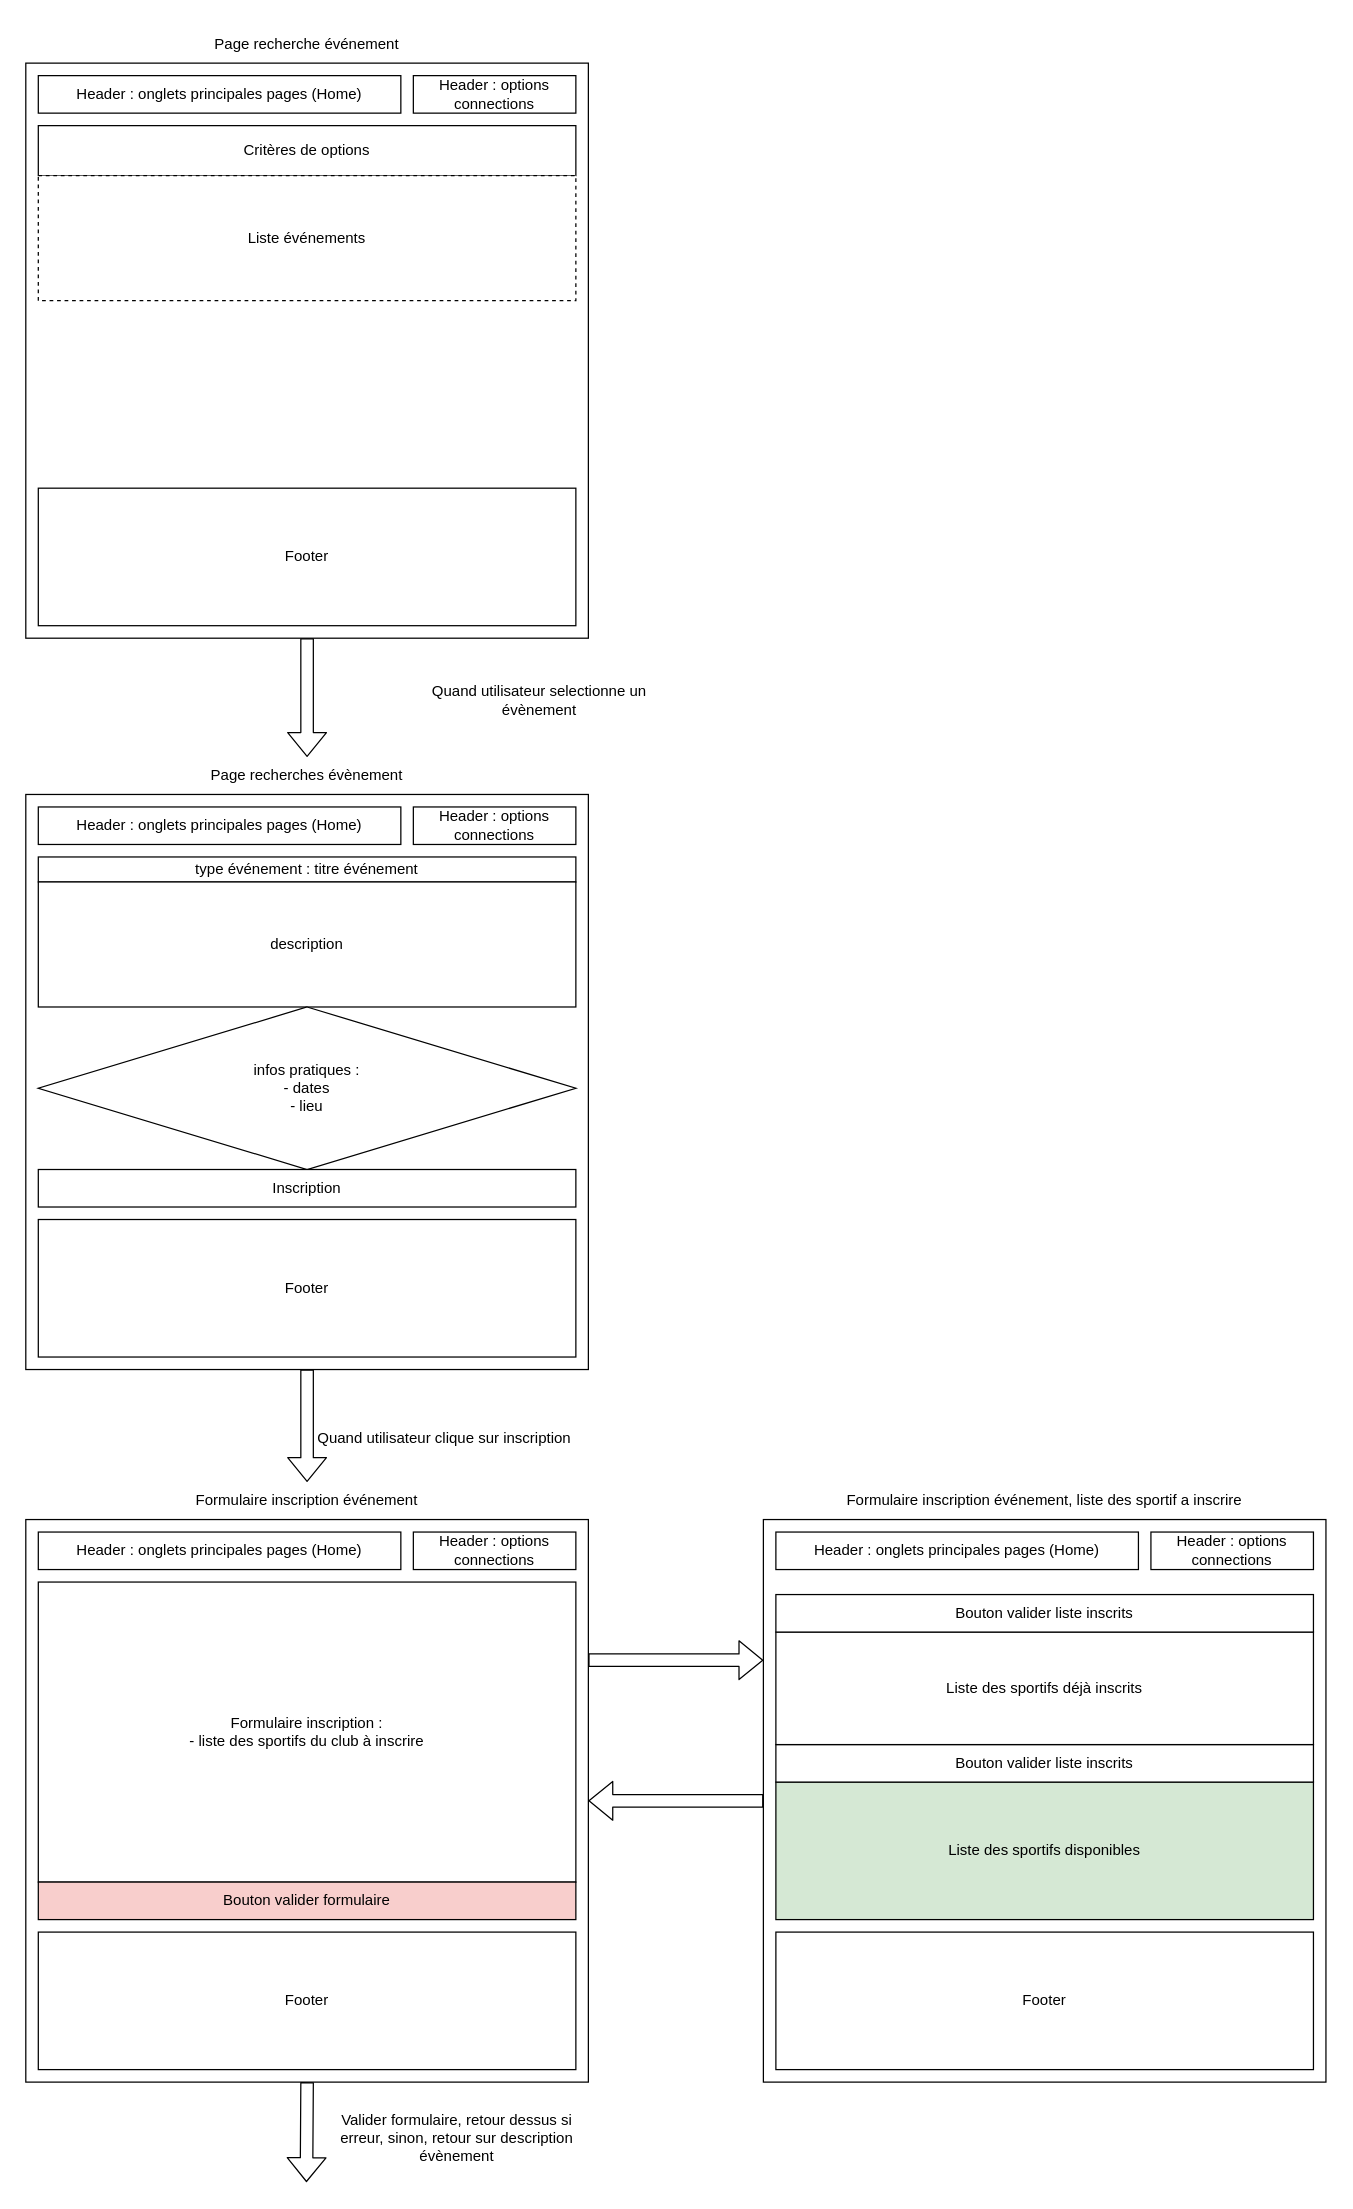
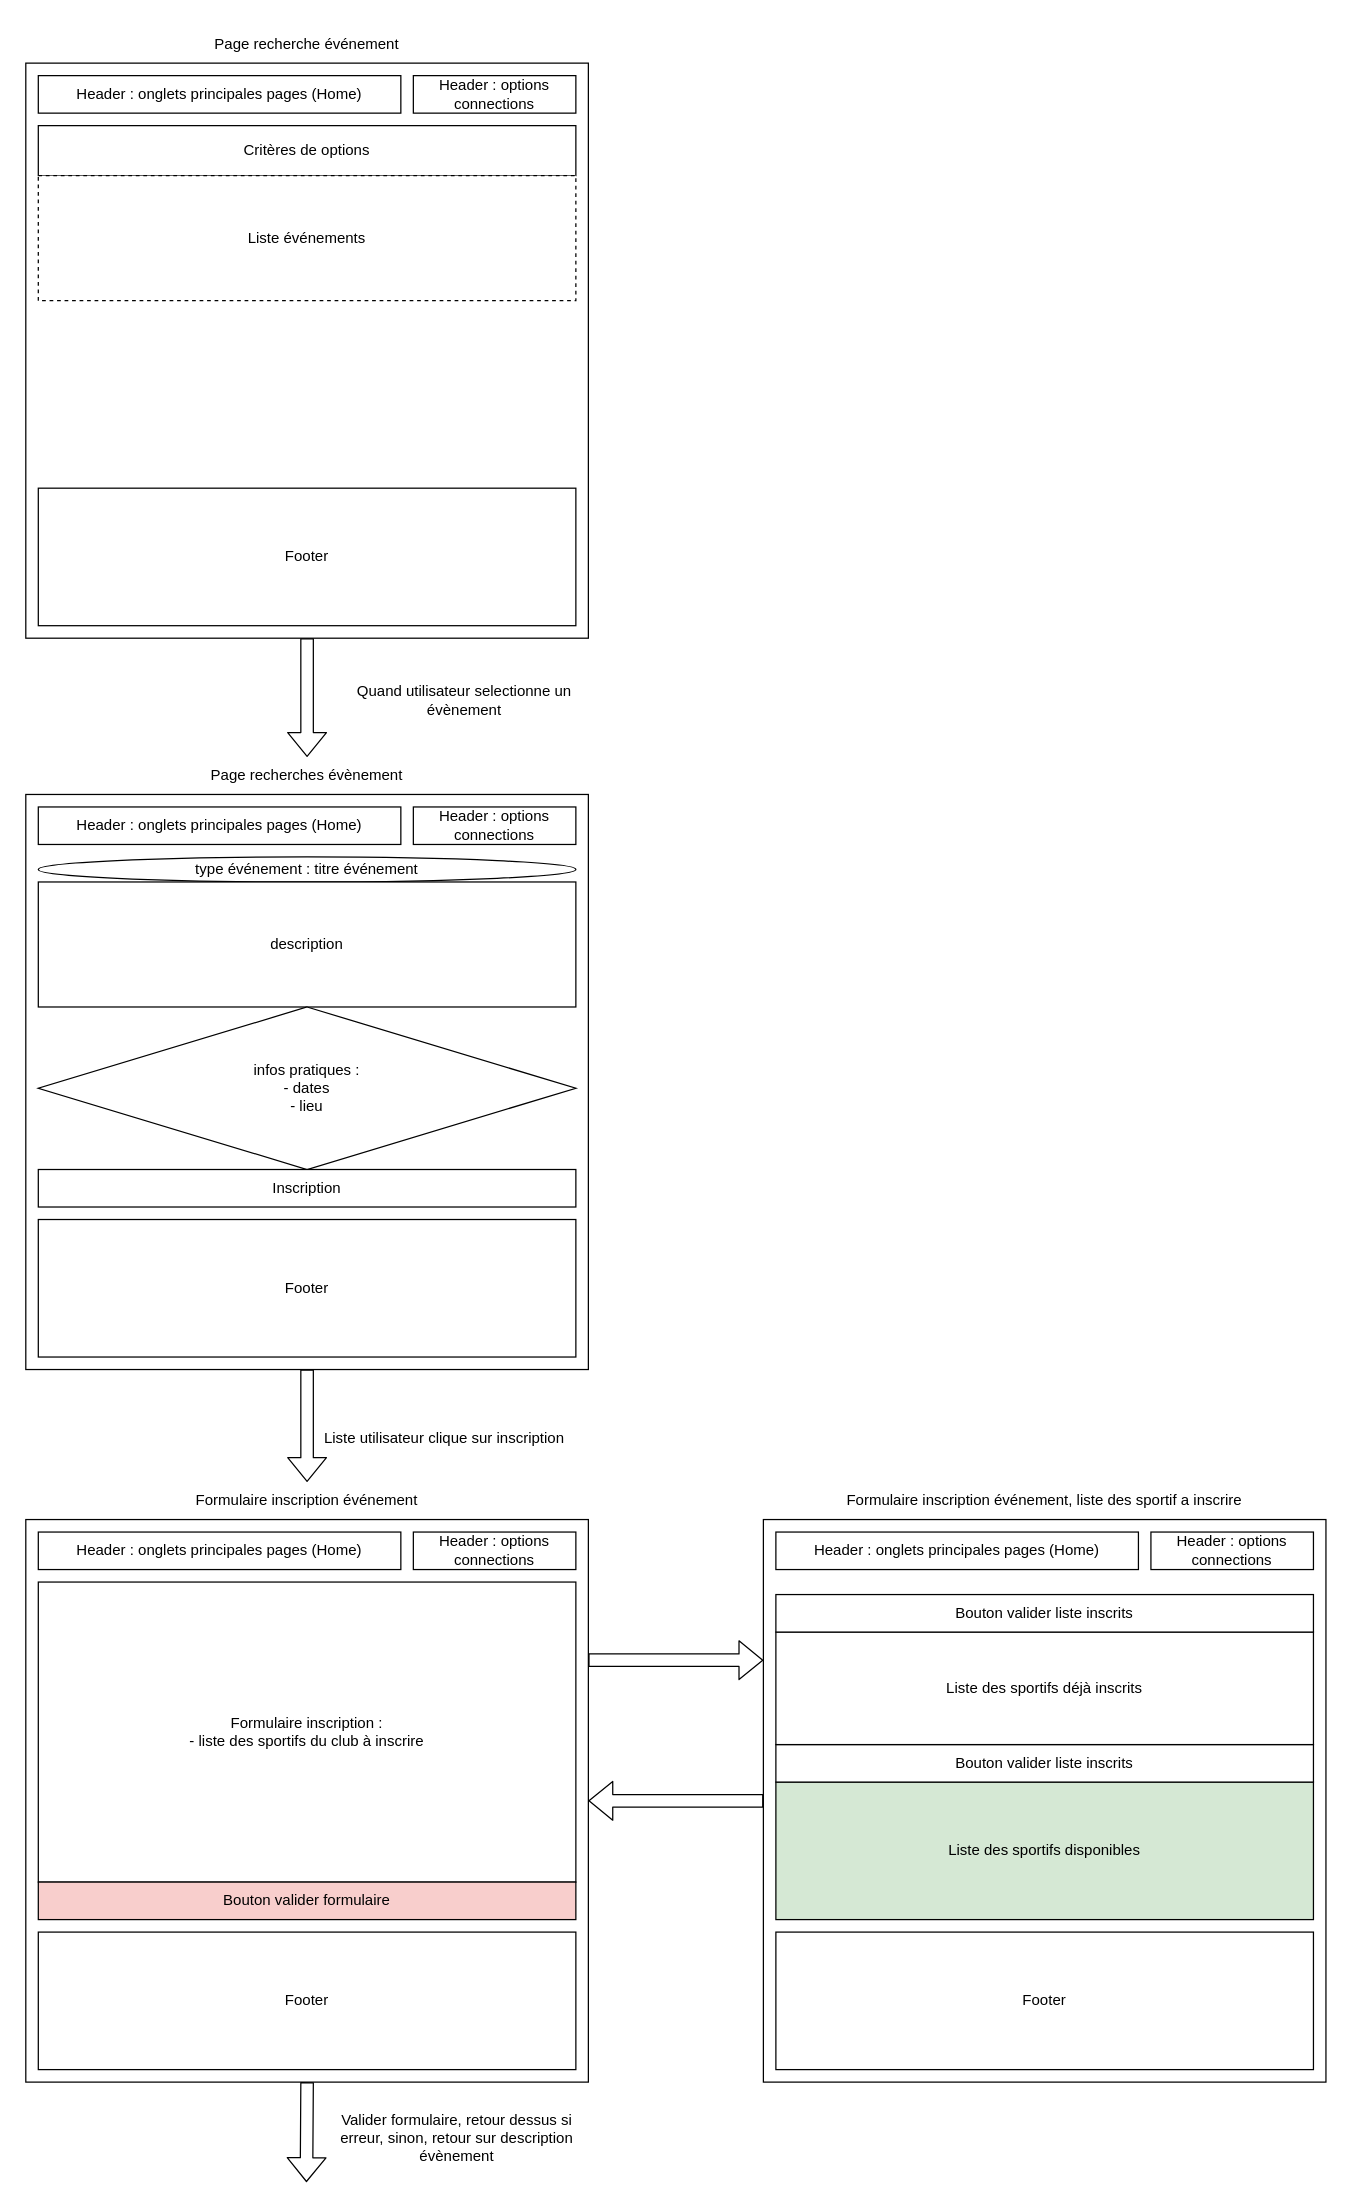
node "Quand utilisateur selectionne un évènement": moved (539, 701) -> (464, 701)
node "type événement : titre événement": shape rectangle -> ellipse
node "Quand utilisateur clique sur inscription": label "Quand utilisateur clique sur inscription" -> "Liste utilisateur clique sur inscription"
